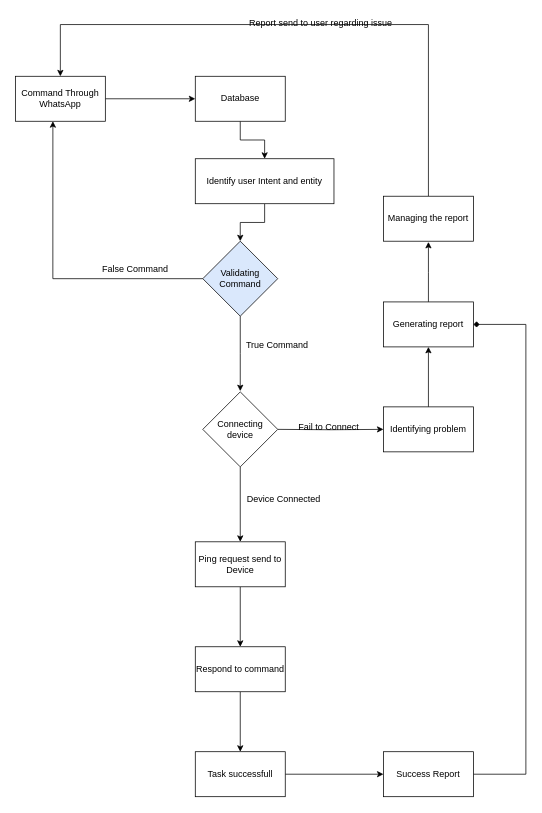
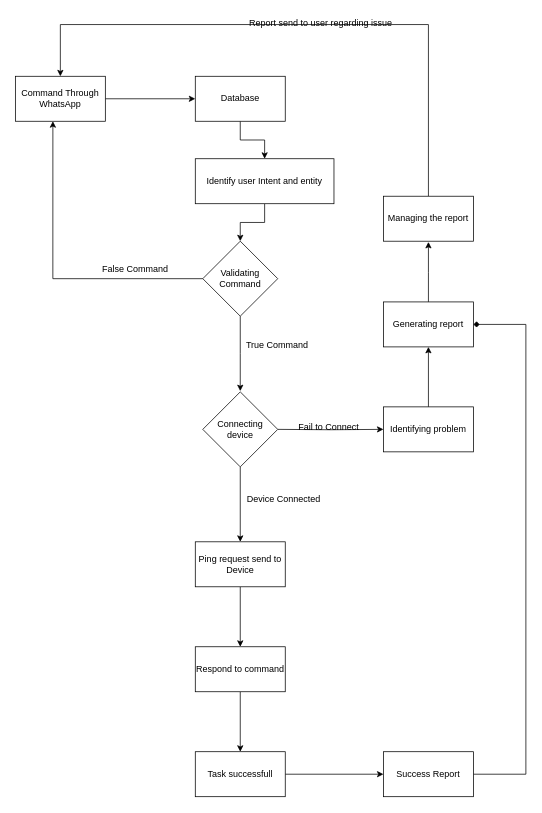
node "Validating Command": fillcolor #dae8fc -> #ffffff
